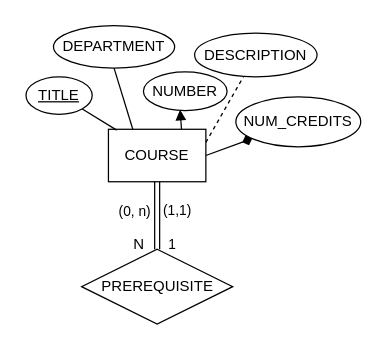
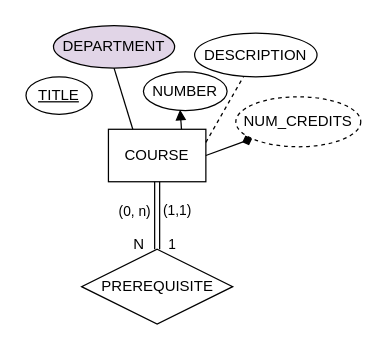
node "DEPARTMENT": fillcolor #ffffff -> #e1d5e7
edge "TITLE" -- "COURSE": removed
node "NUM_CREDITS": style solid -> dashed
